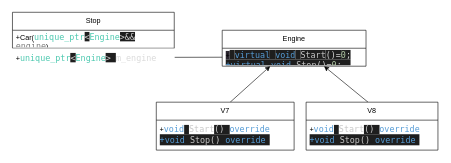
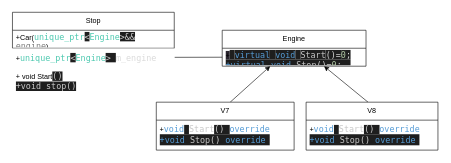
node "+ void Start() +void stop()": added
